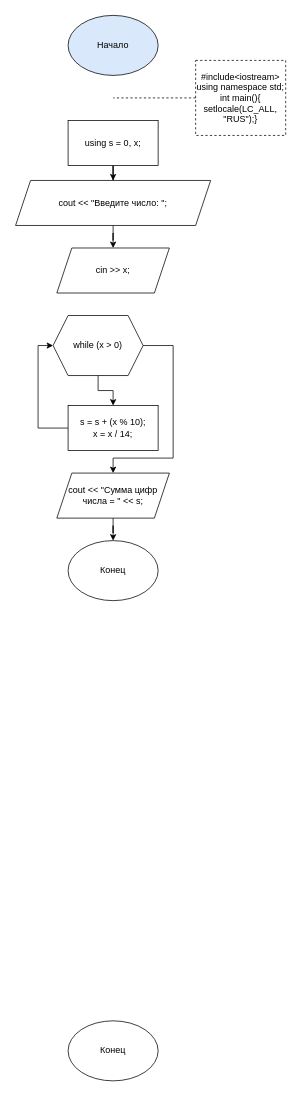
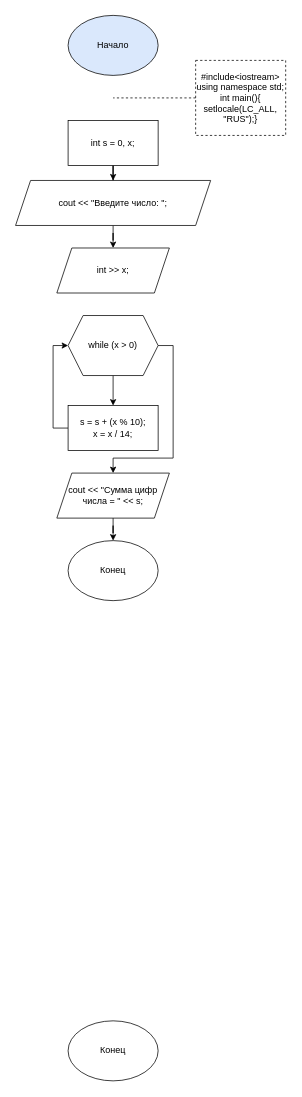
node "using s = 0, x;": label "using s = 0, x;" -> "int s = 0, x;"
node "cin >> x;": label "cin >> x;" -> "int >> x;"
node "while (x > 0)": moved (98, 345) -> (113, 345)
